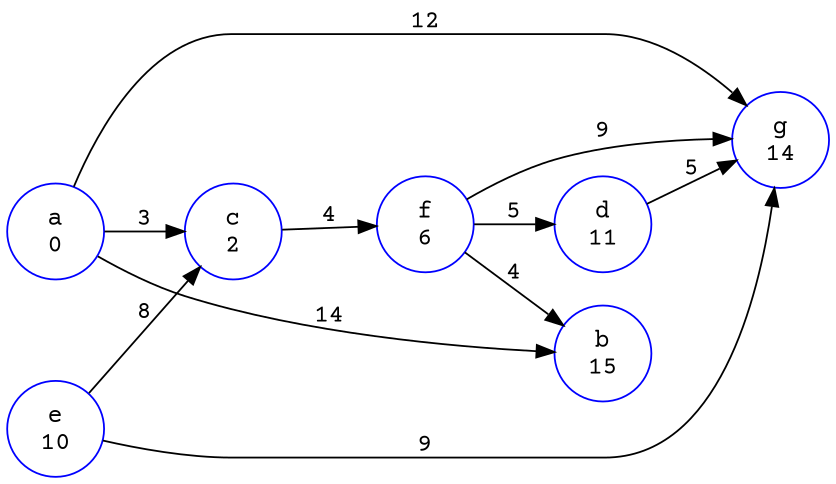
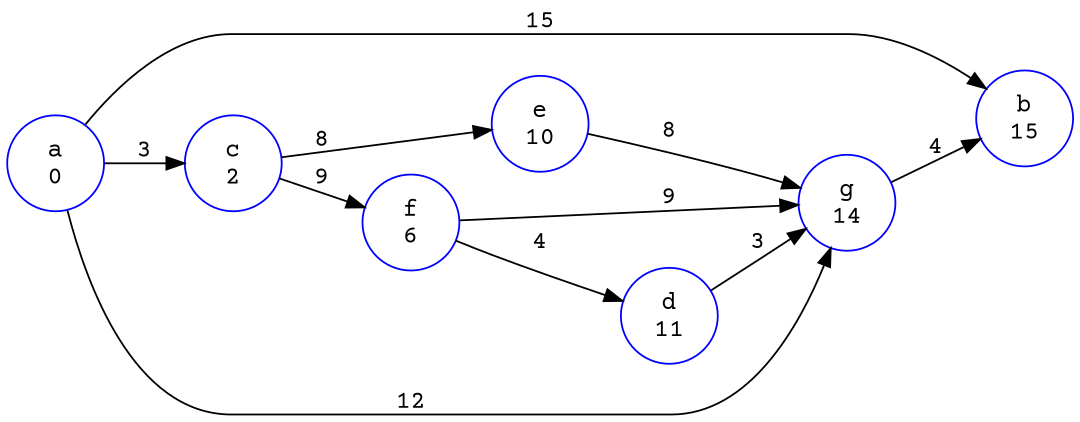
edge "d 11" -> "g 14": label "5" -> "3"
edge "f 6" -> "d 11": label "5" -> "4"
edge "c 2" -> "f 6": label "4" -> "9"
edge "f 6" -> "b 15": now "g 14" -> "b 15"
edge "a 0" -> "b 15": label "14" -> "15"
edge "e 10" -> "c 2": reversed
edge "e 10" -> "g 14": label "9" -> "8"
